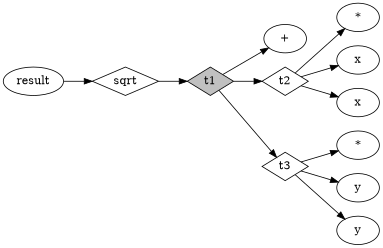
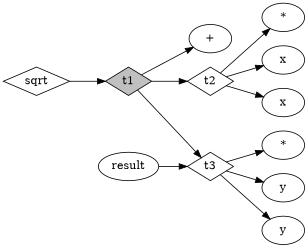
edge "result" -> "sqrt": now "result" -> "t3"
